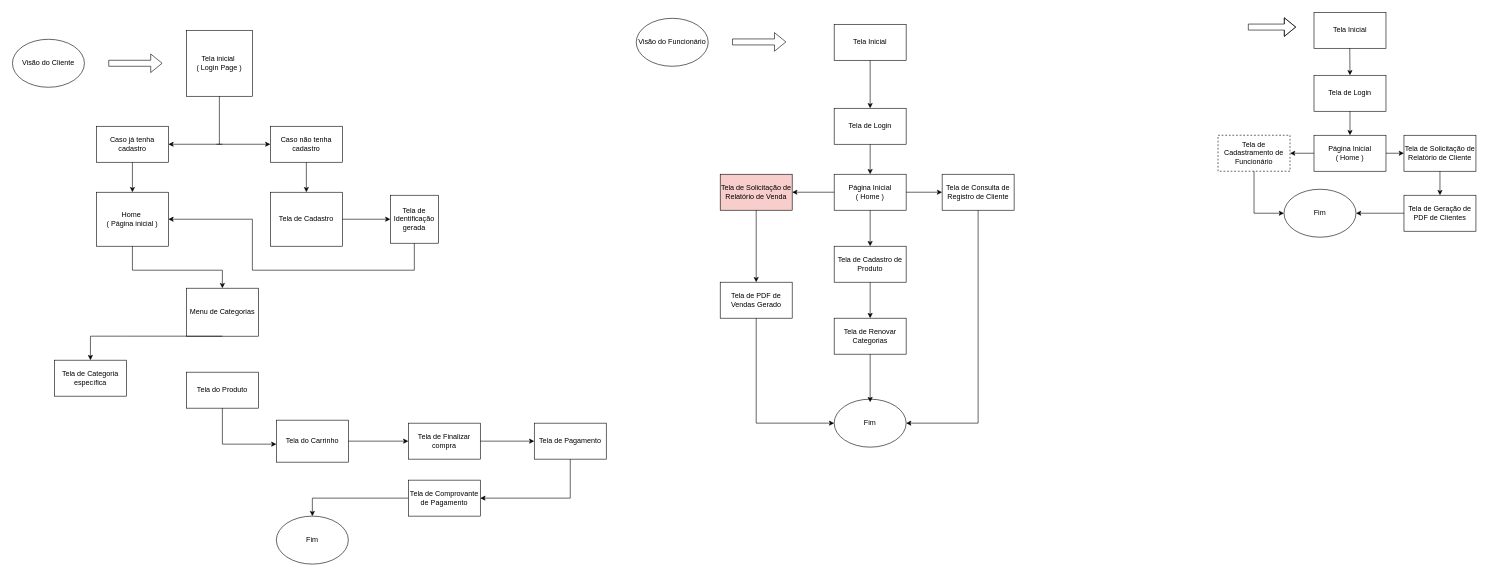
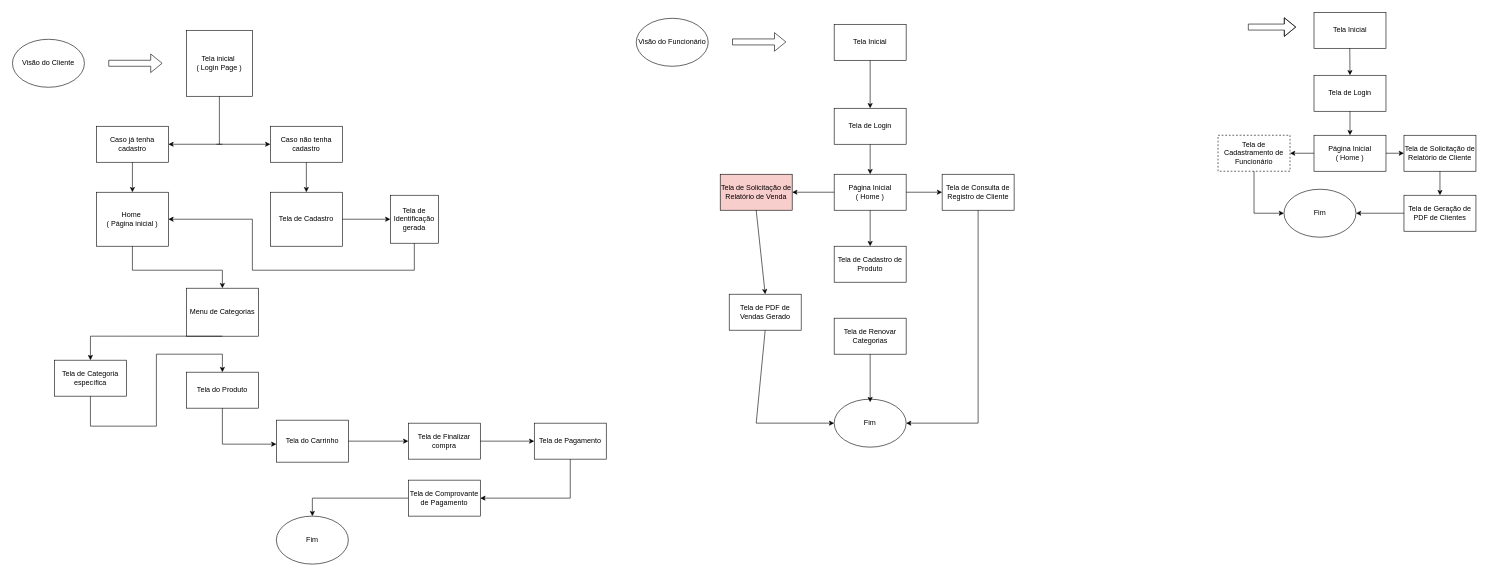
node "Tela de PDF de Vendas Gerado": moved (756, 300) -> (765, 312)
edge "Tela de Cadastro de Produto" -> "Tela de Renovar Categorias": removed
edge "Tela de Categoria específica" -> "Tela do Produto": added
